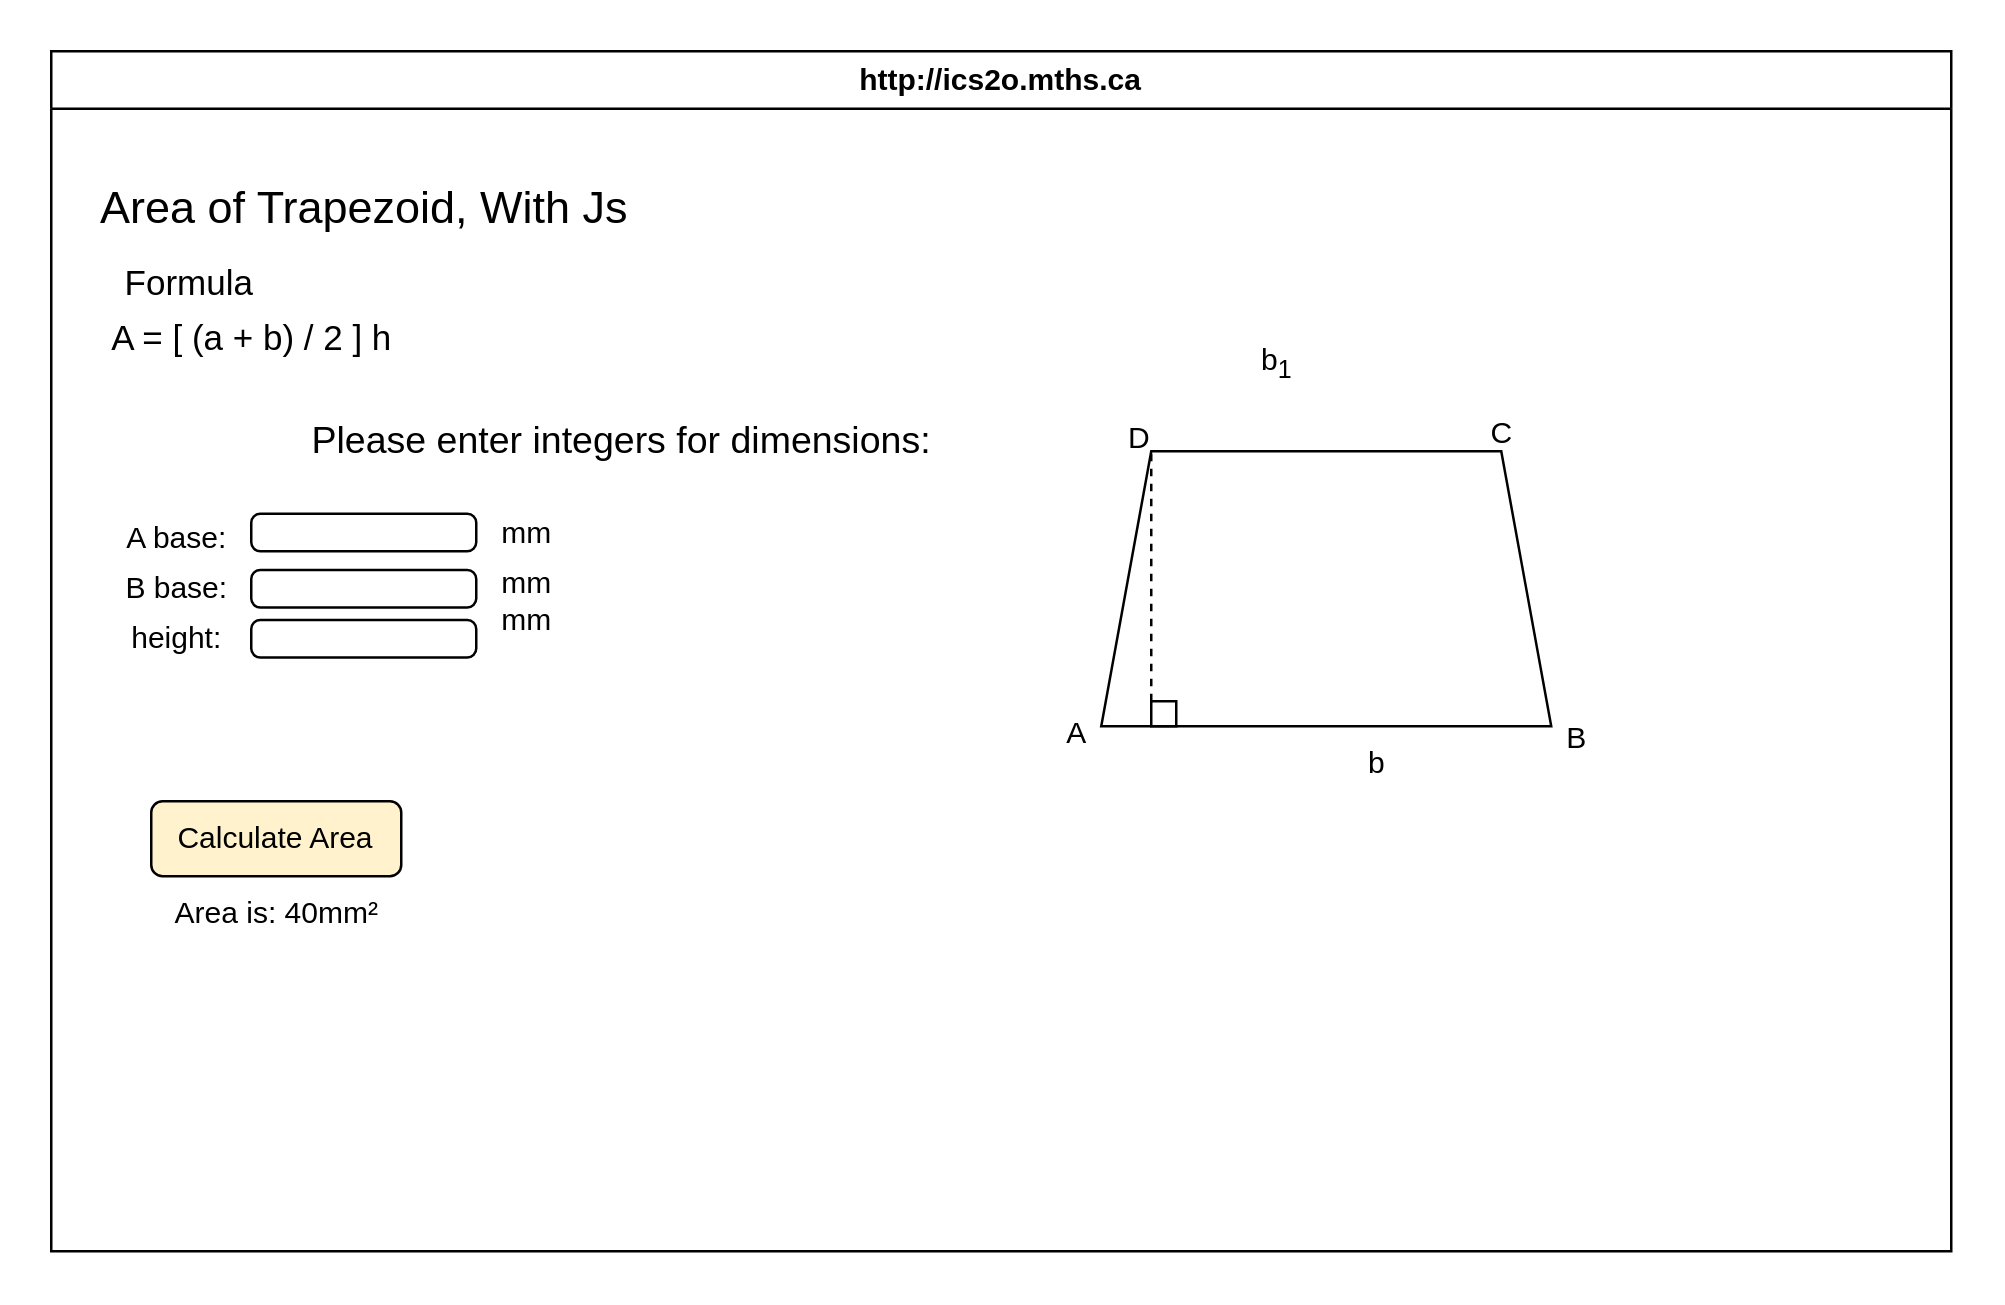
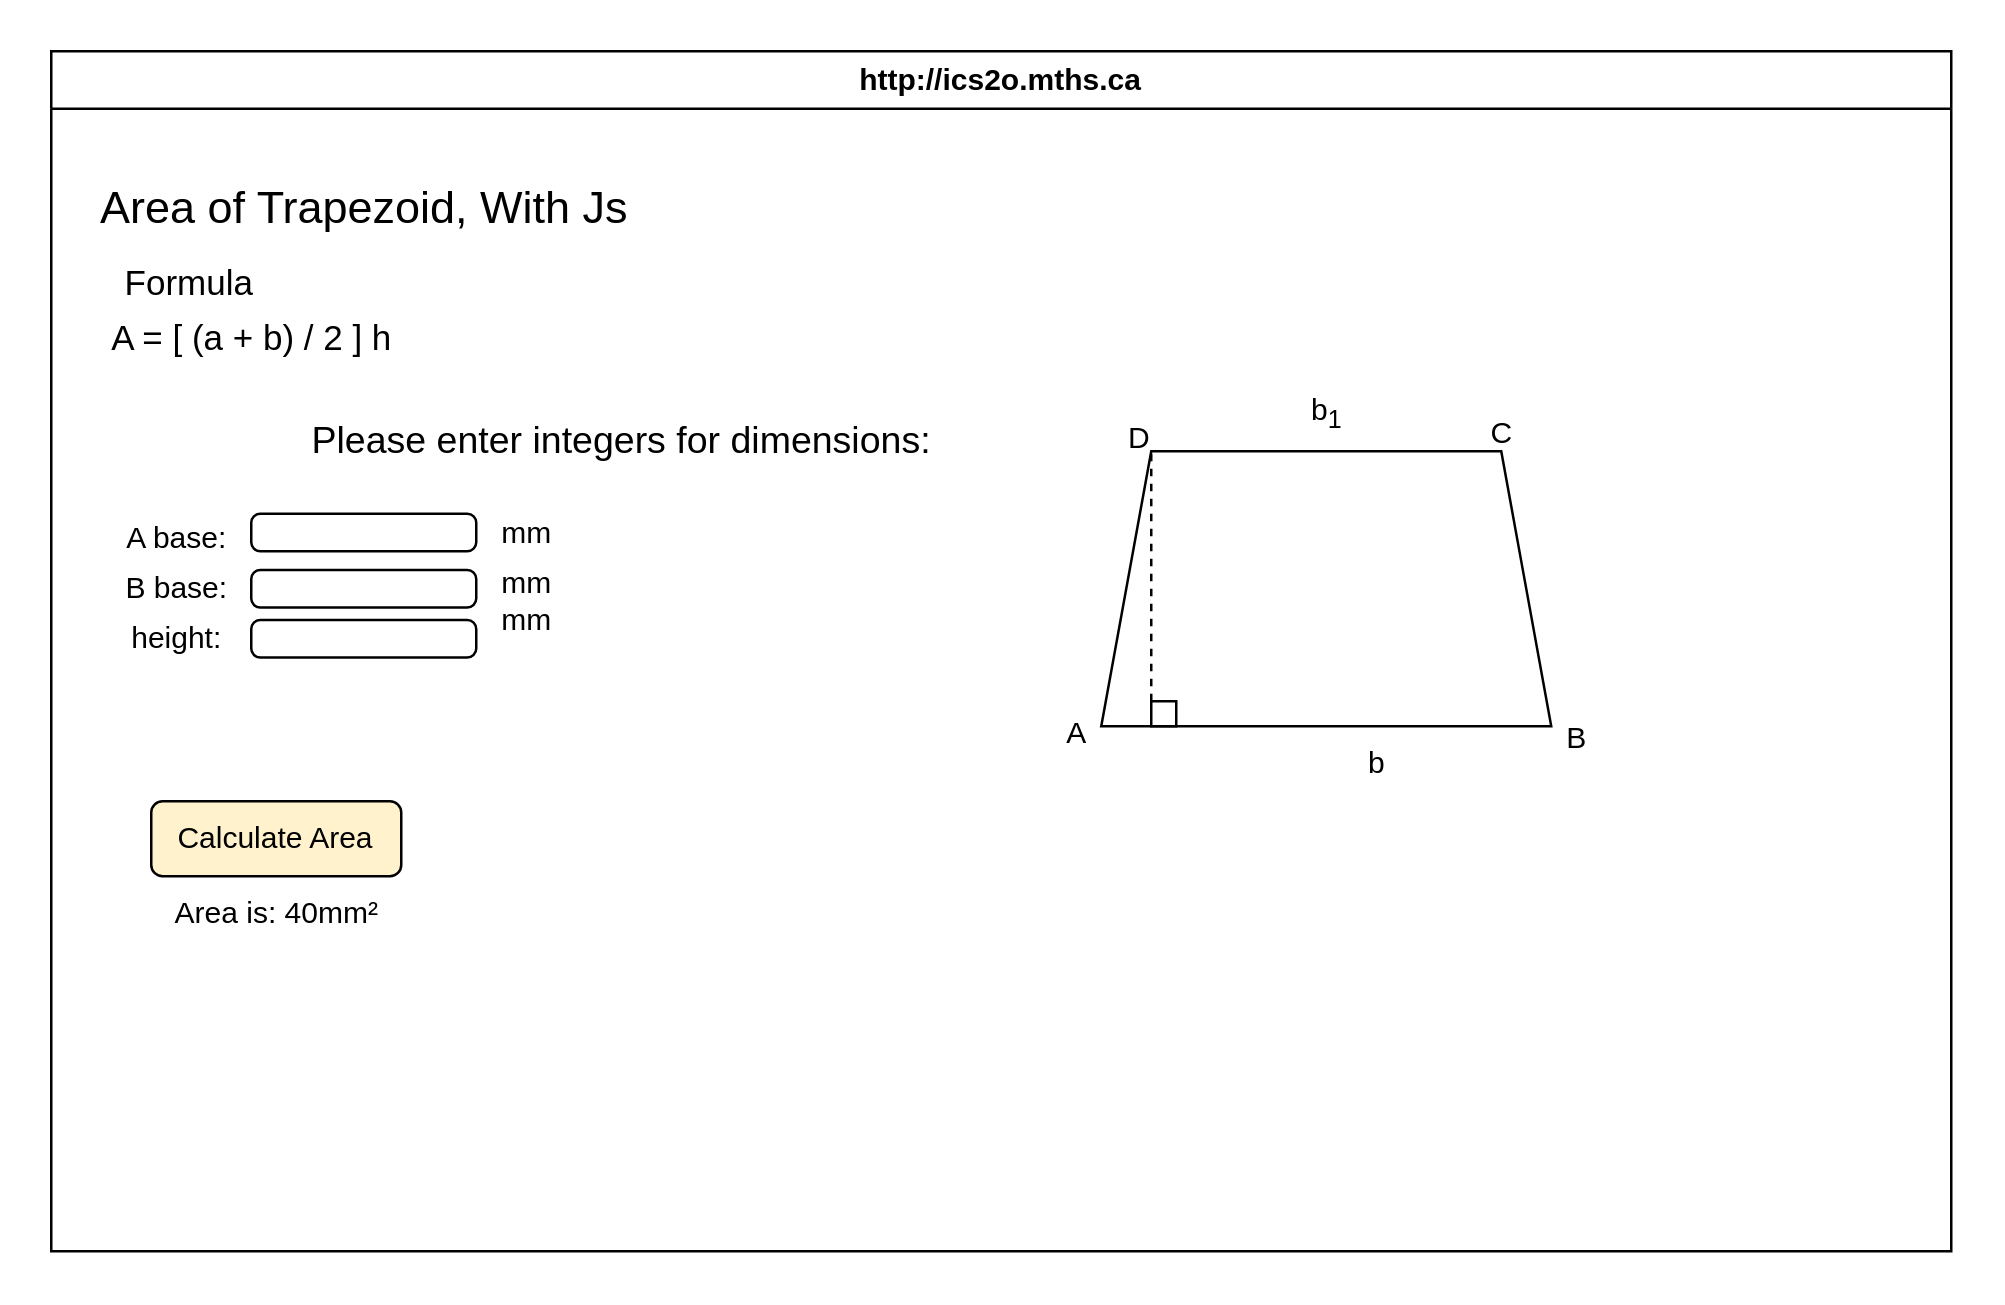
node "b1": moved (1276, 364) -> (1326, 414)
